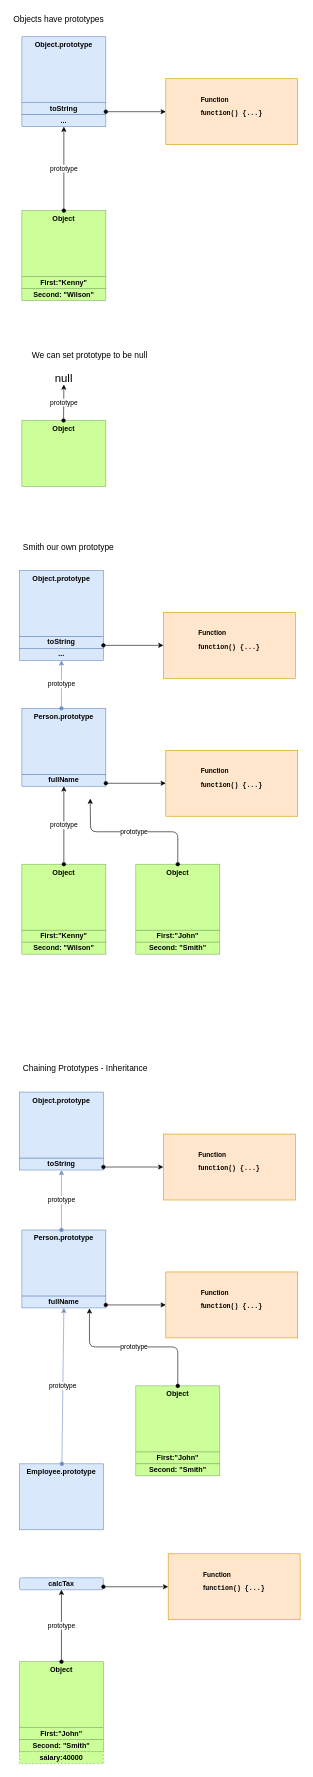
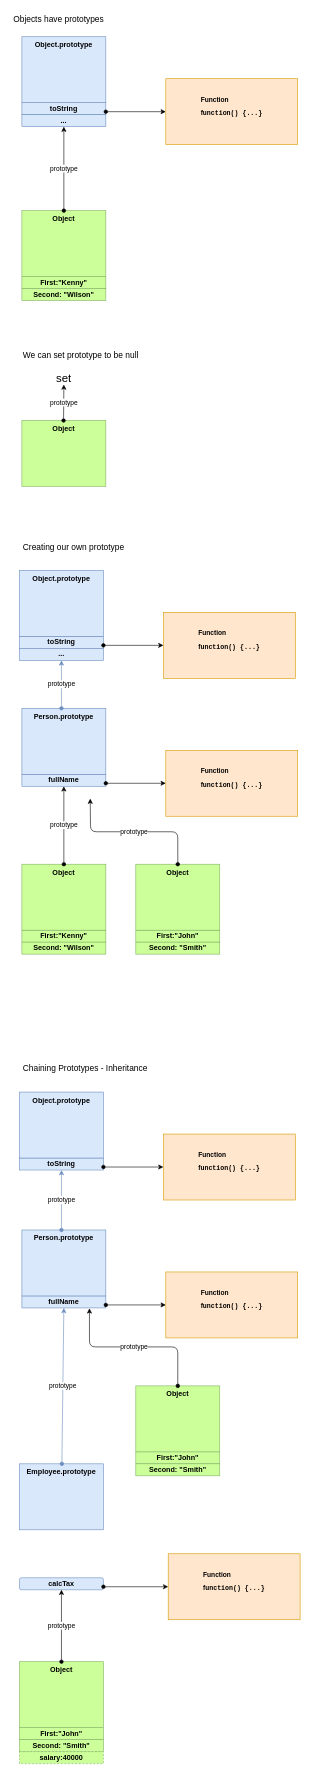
node "We can set prototype to be null": moved (118, 354) -> (109, 354)
node "null": label "null" -> "set"
node "Smith our own prototype": label "Smith our own prototype" -> "Creating our own prototype"
